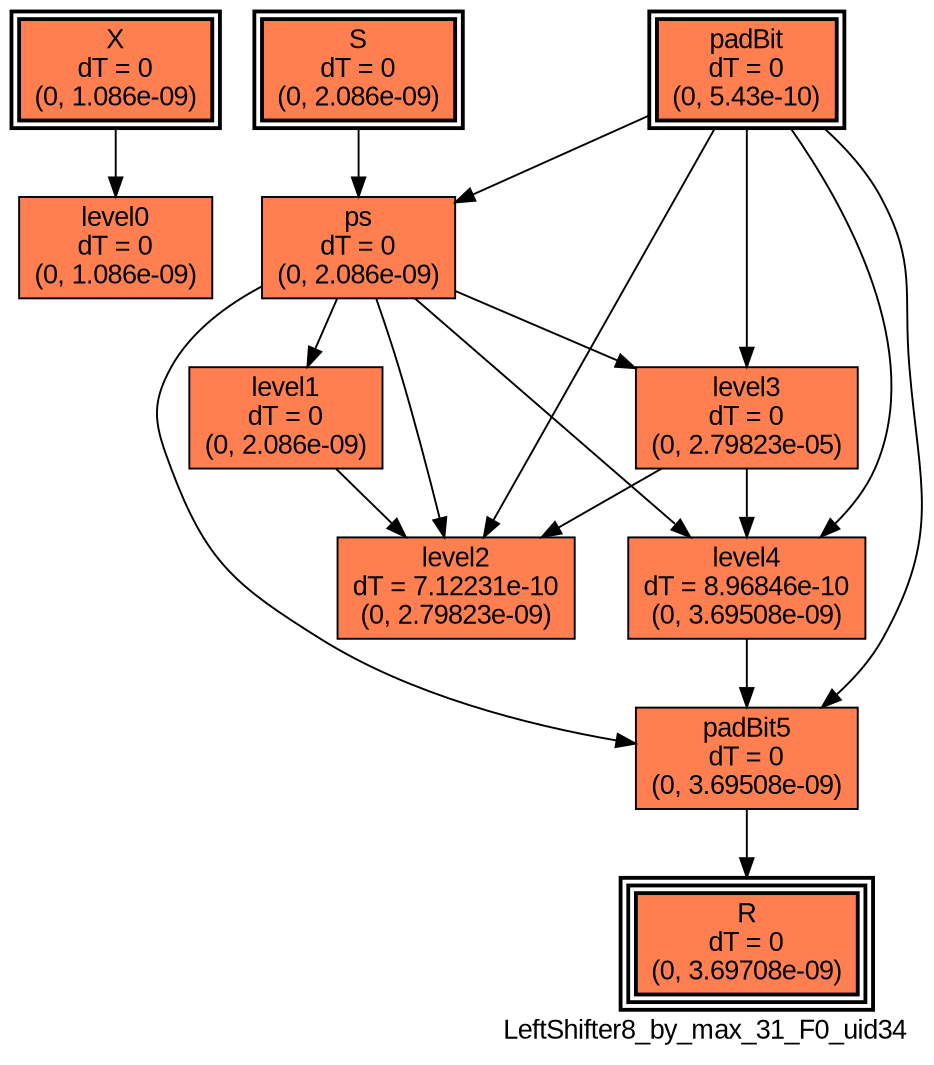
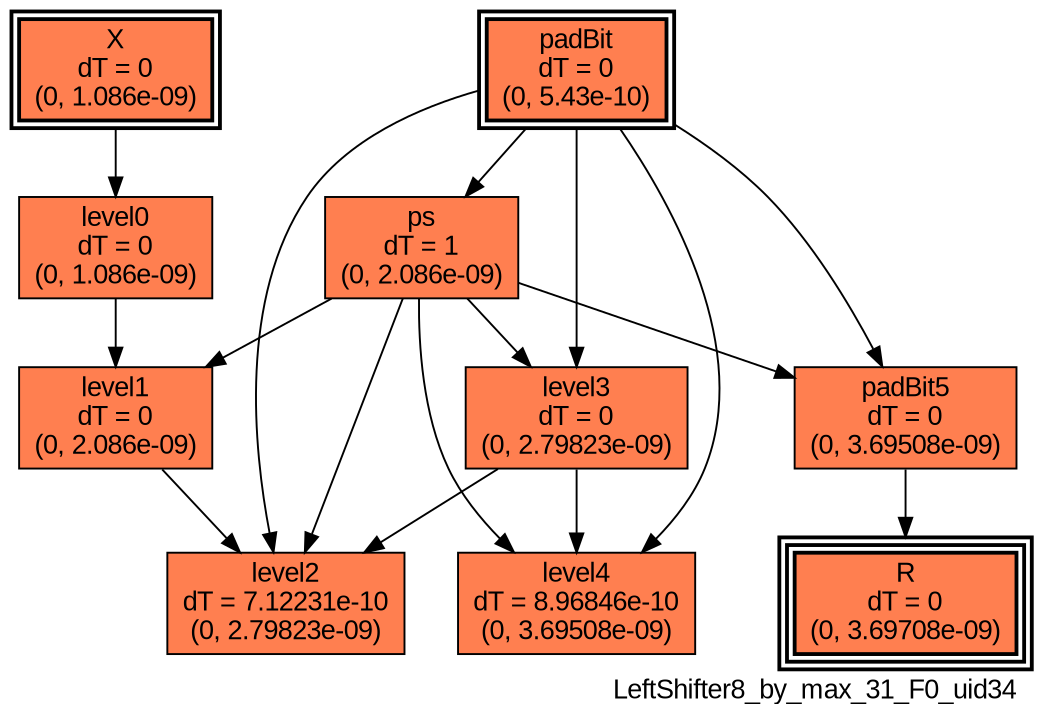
node "S dT = 0 (0, 2.086e-09)": removed
node "ps dT = 0 (0, 2.086e-09)": label "ps dT = 0 (0, 2.086e-09)" -> "ps dT = 1 (0, 2.086e-09)"
edge "level0 dT = 0 (0, 1.086e-09)" -> "level1 dT = 0 (0, 2.086e-09)": added
node "level3 dT = 0 (0, 2.79823e-05)": label "level3 dT = 0 (0, 2.79823e-05)" -> "level3 dT = 0 (0, 2.79823e-09)"
edge "level4 dT = 8.96846e-10 (0, 3.69508e-09)" -> "padBit5 dT = 0 (0, 3.69508e-09)": removed
